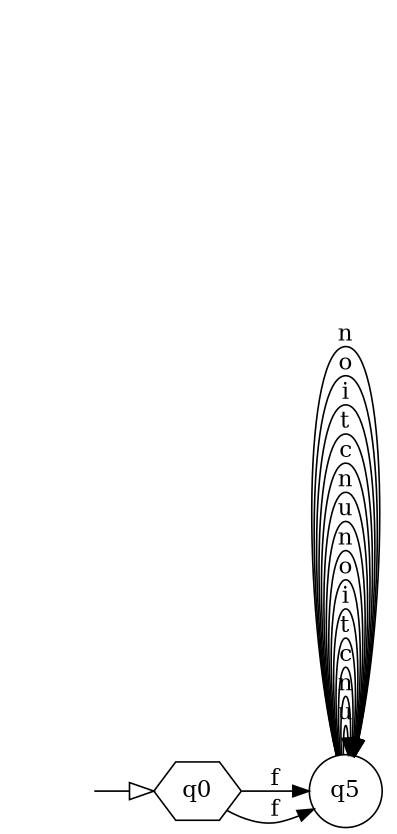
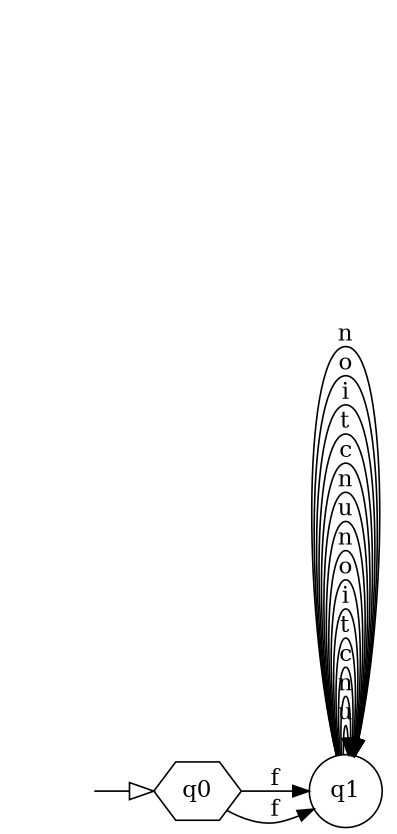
node "q5": label "q5" -> "q1"
